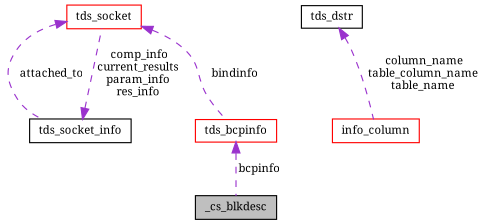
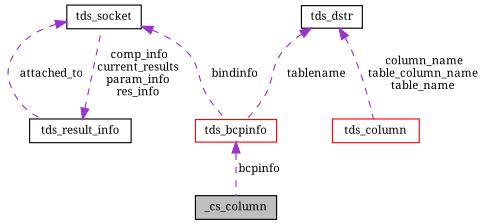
node "tds_socket": color red -> black
edge "tds_bcpinfo" -> "tds_dstr": added, label "tablename"
node "tds_socket_info": label "tds_socket_info" -> "tds_result_info"
node "info_column": label "info_column" -> "tds_column"
node "_cs_blkdesc": label "_cs_blkdesc" -> "_cs_column"
